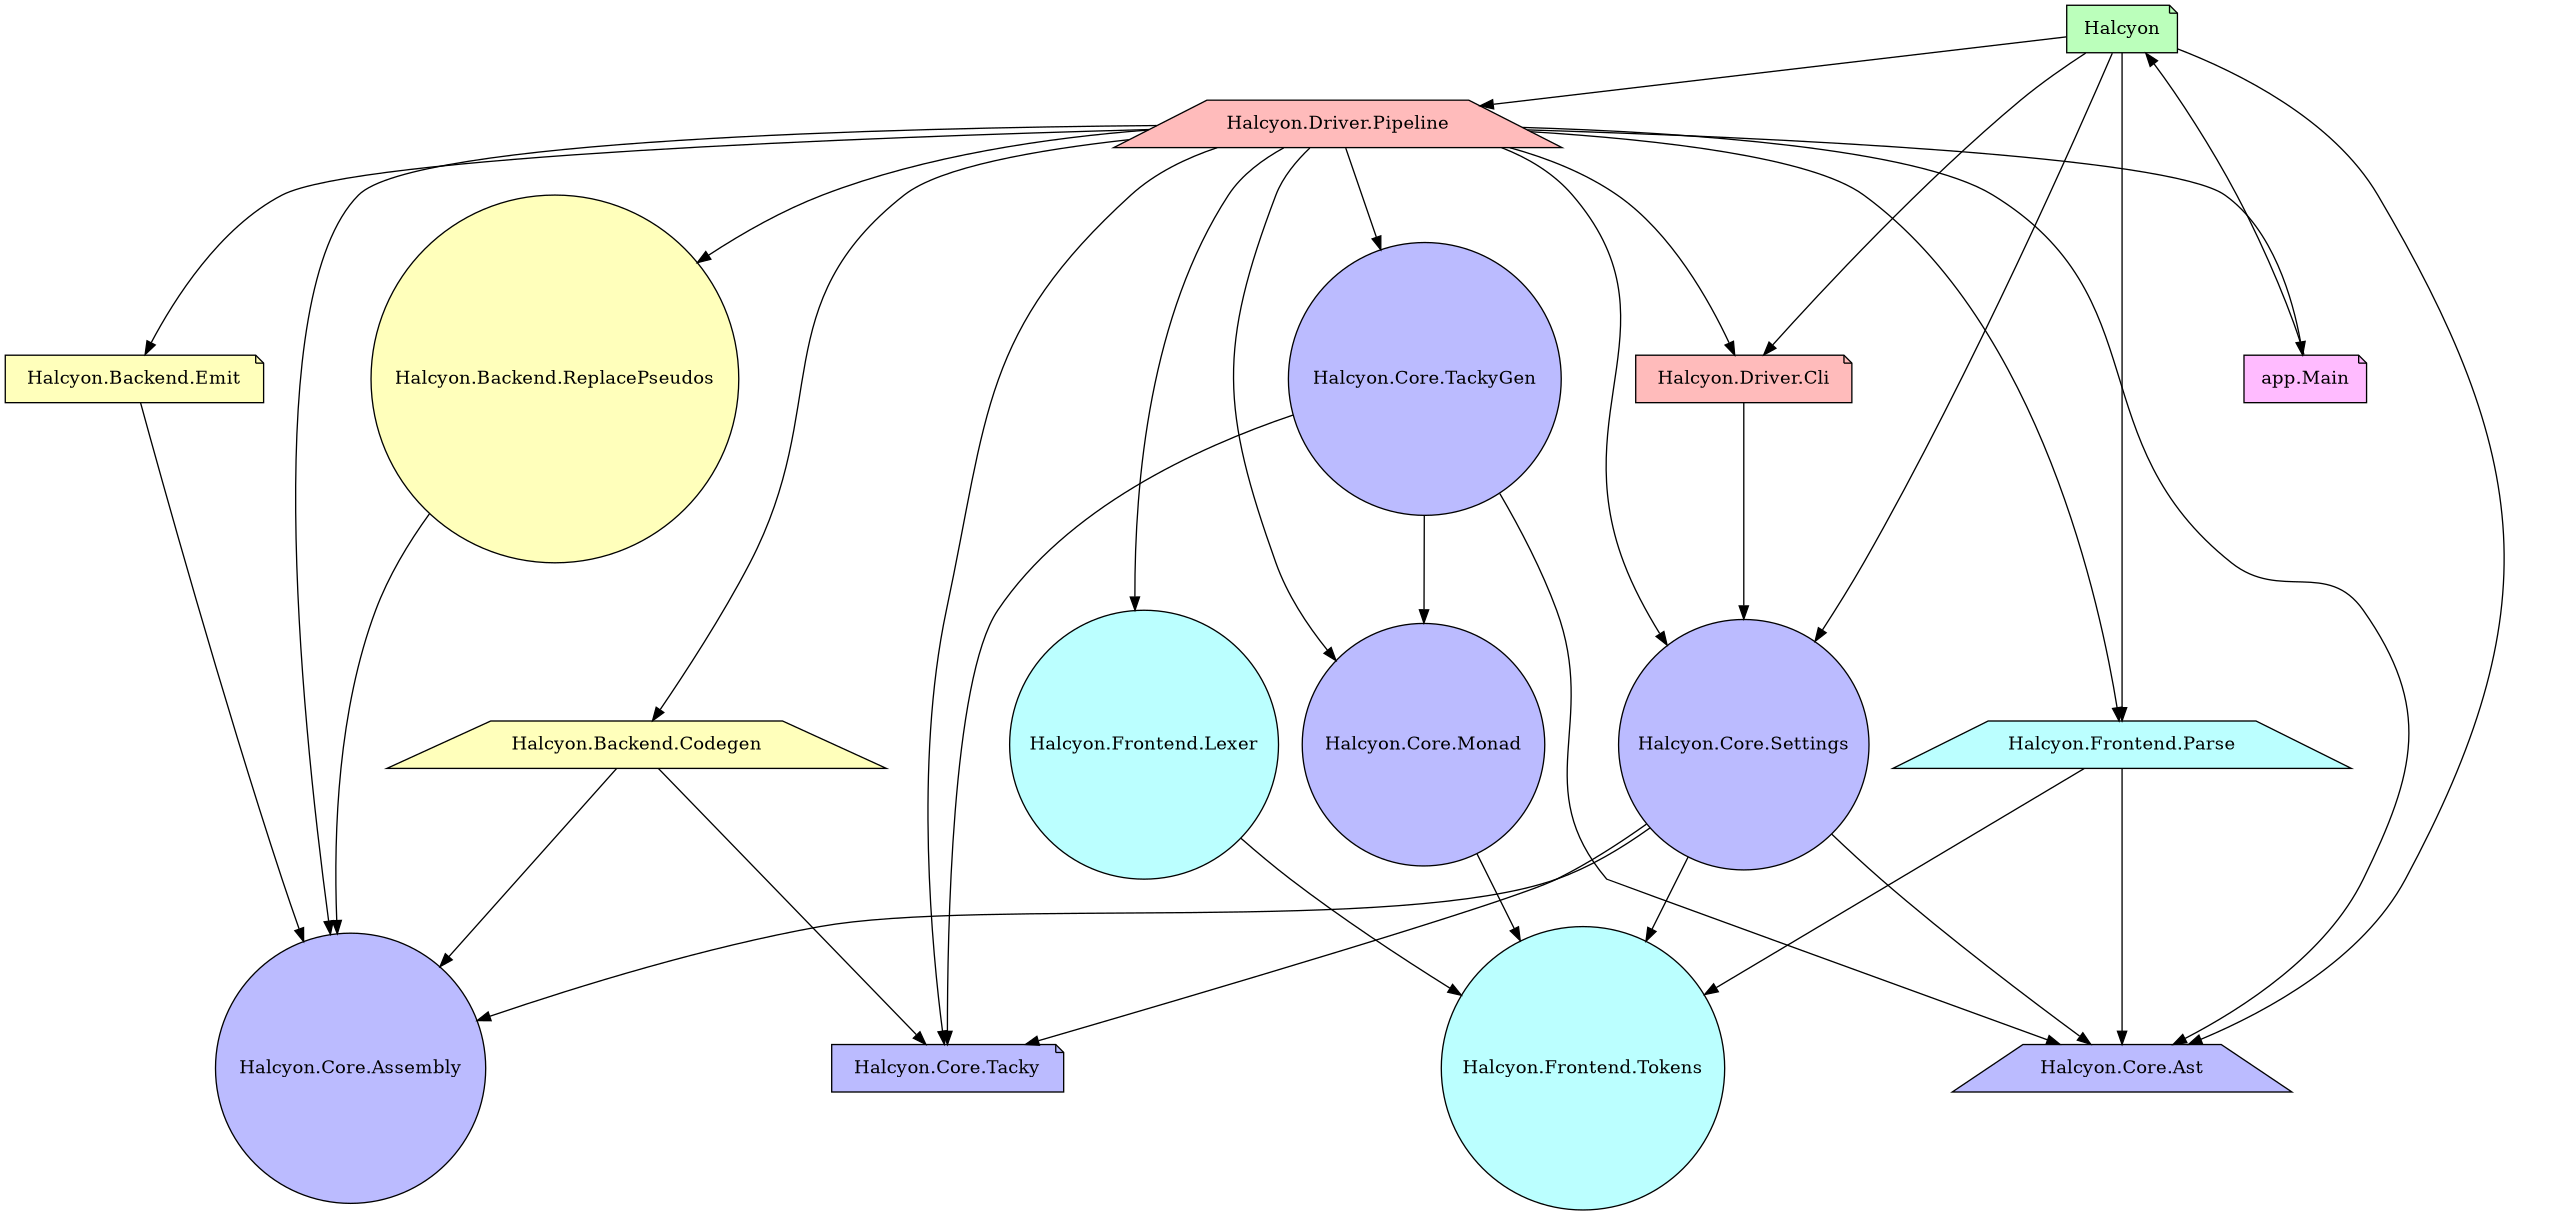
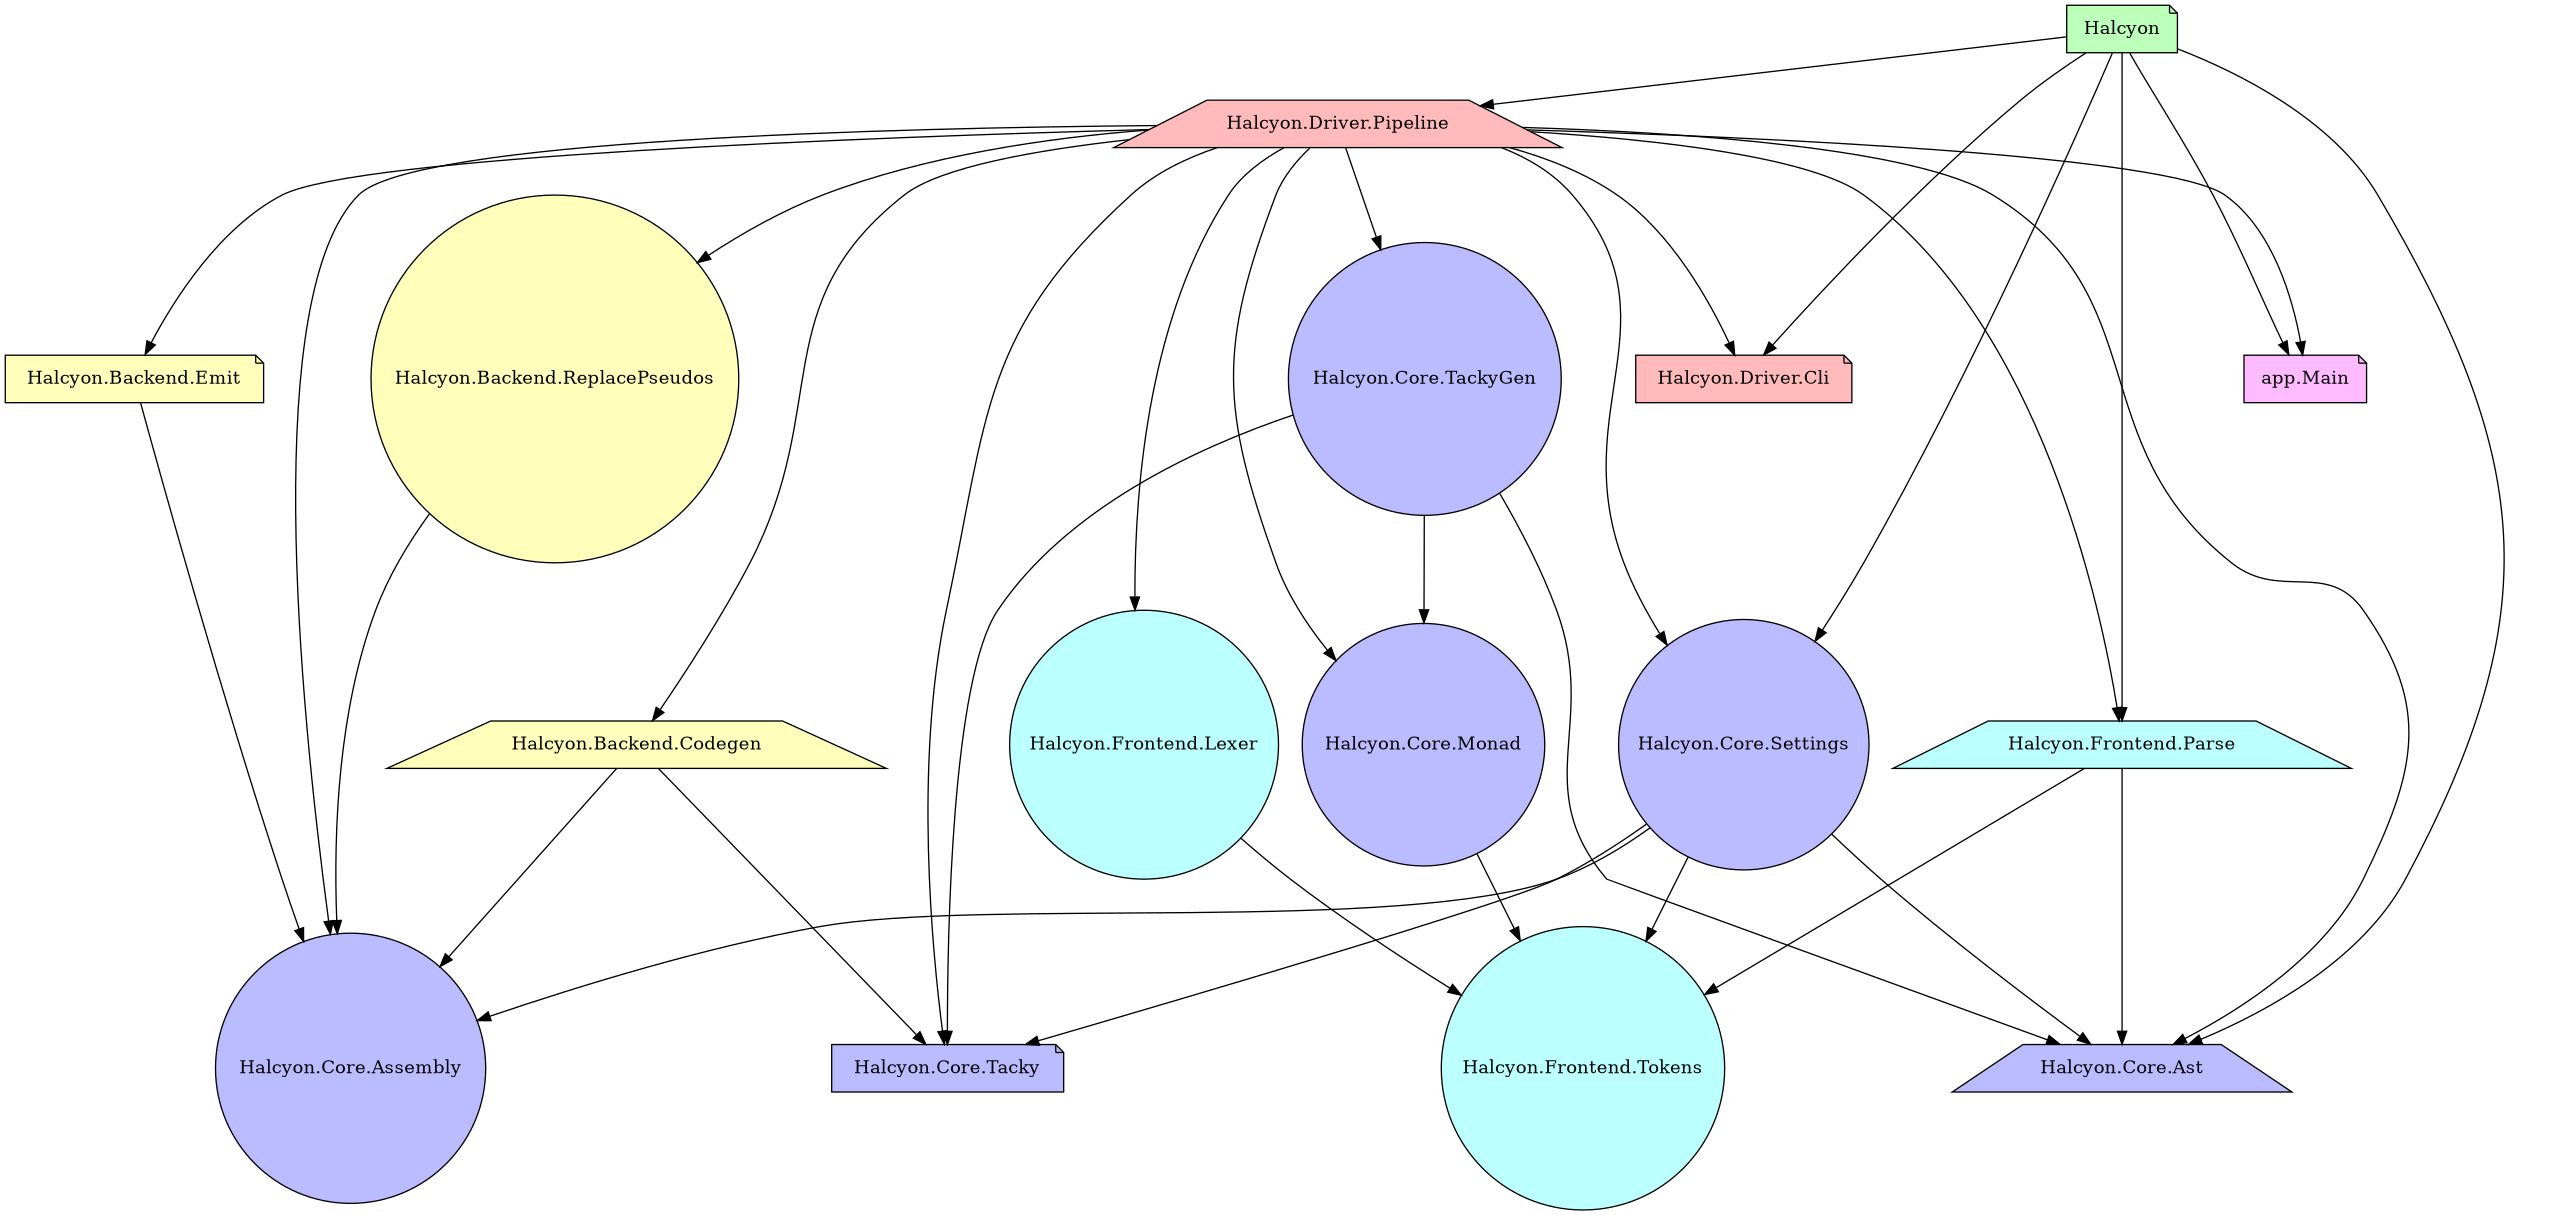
edge "app.Main" -> "Halcyon": reversed
edge "Halcyon.Driver.Cli" -> "Halcyon.Core.Settings": removed
